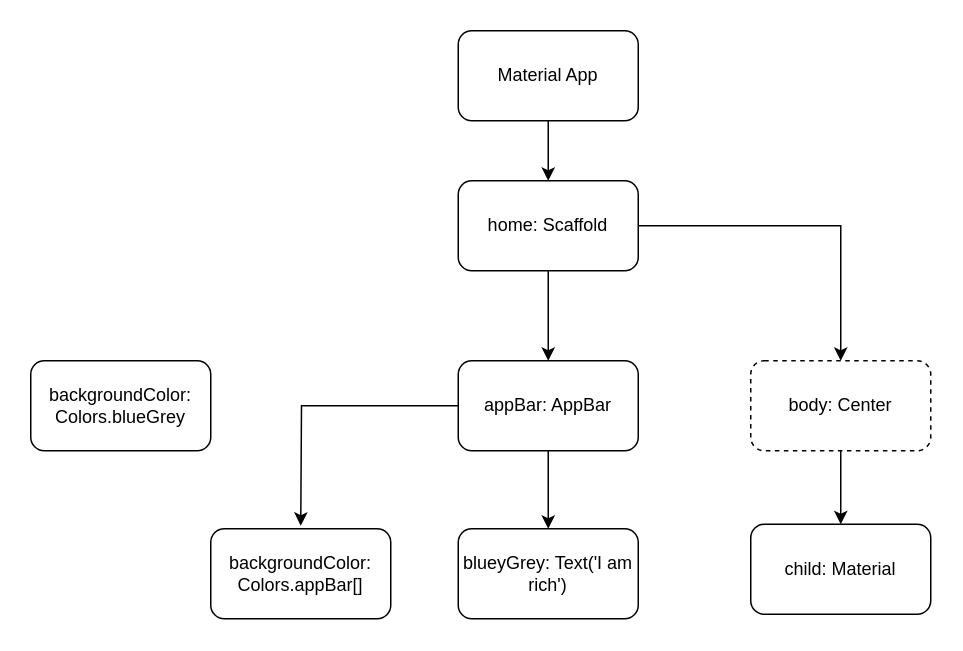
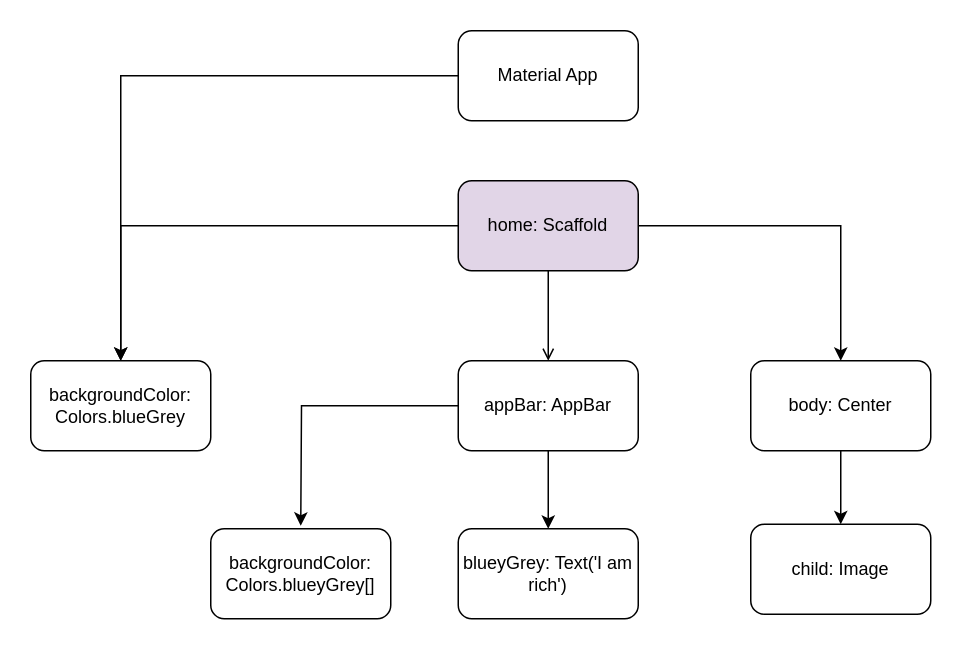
edge "Material App" -> "home: Scaffold": now "Material App" -> "backgroundColor: Colors.blueGrey"
edge "home: Scaffold" -> "backgroundColor: Colors.blueGrey": added
node "home: Scaffold": fillcolor #ffffff -> #e1d5e7
edge "home: Scaffold" -> "appBar: AppBar": arrowhead classic -> open
node "body: Center": style dashed -> solid
node "child: Material": label "child: Material" -> "child: Image"
node "backgroundColor: Colors.appBar[]": label "backgroundColor: Colors.appBar[]" -> "backgroundColor: Colors.blueyGrey[]"
